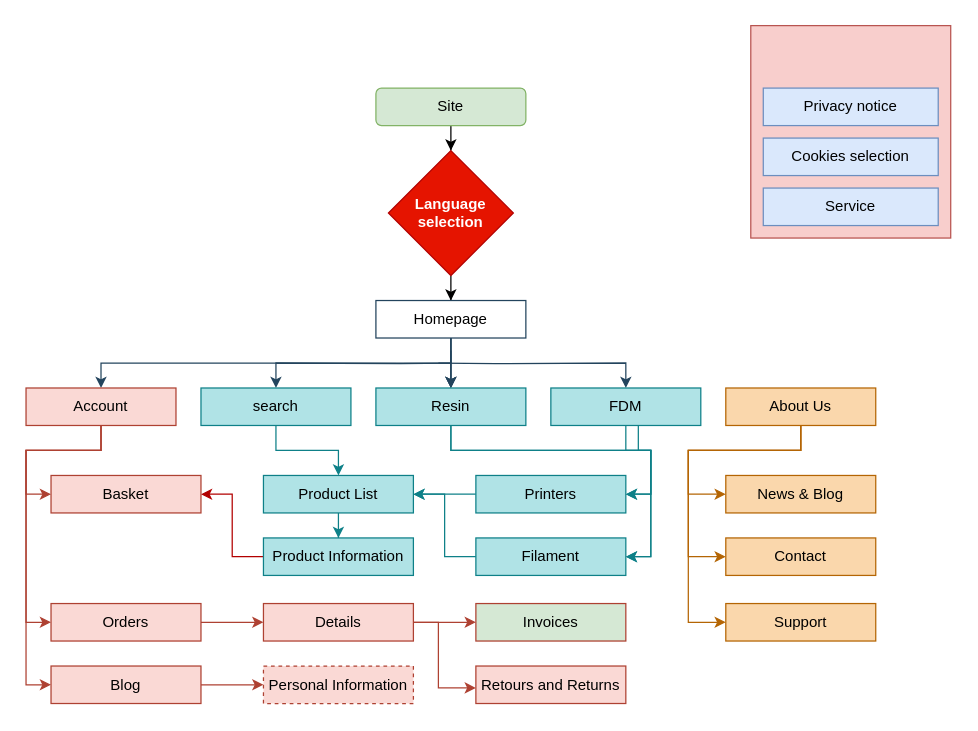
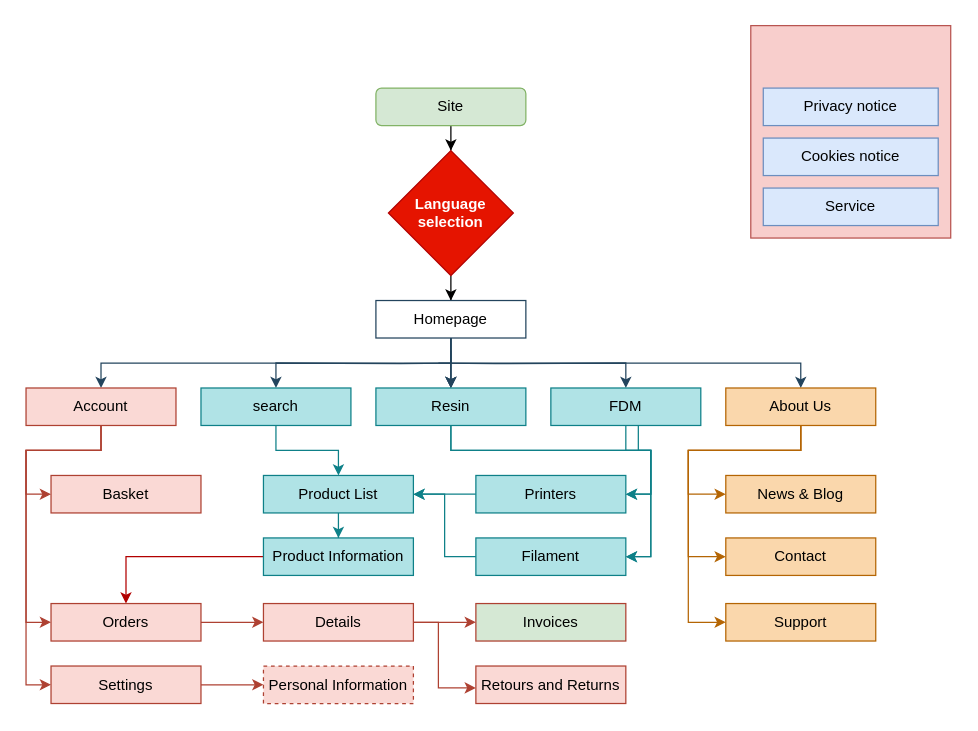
node "Cookies selection": label "Cookies selection" -> "Cookies notice"
edge "Homepage" -> "About Us": added
edge "Product Information" -> "Basket": now "Product Information" -> "Orders"
node "Blog": label "Blog" -> "Settings"
